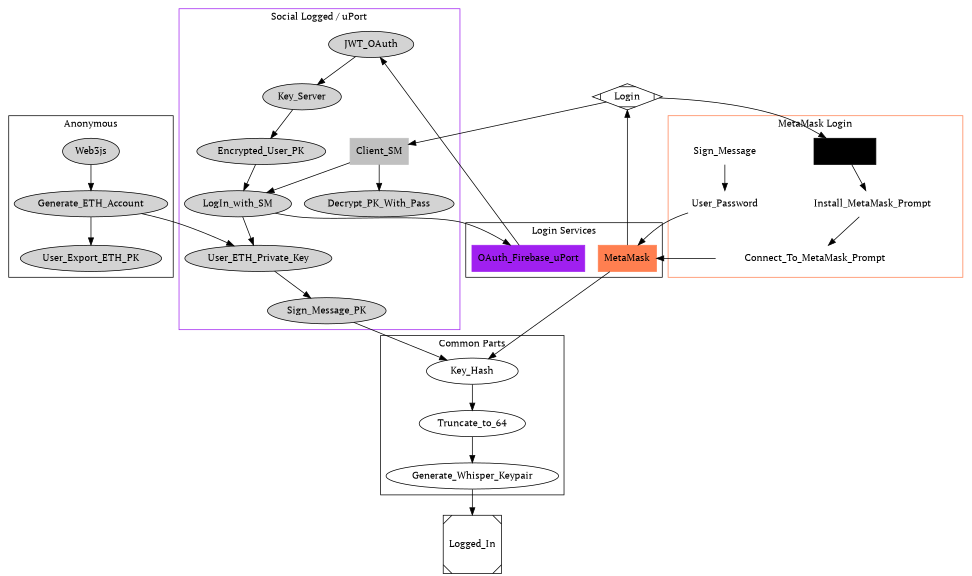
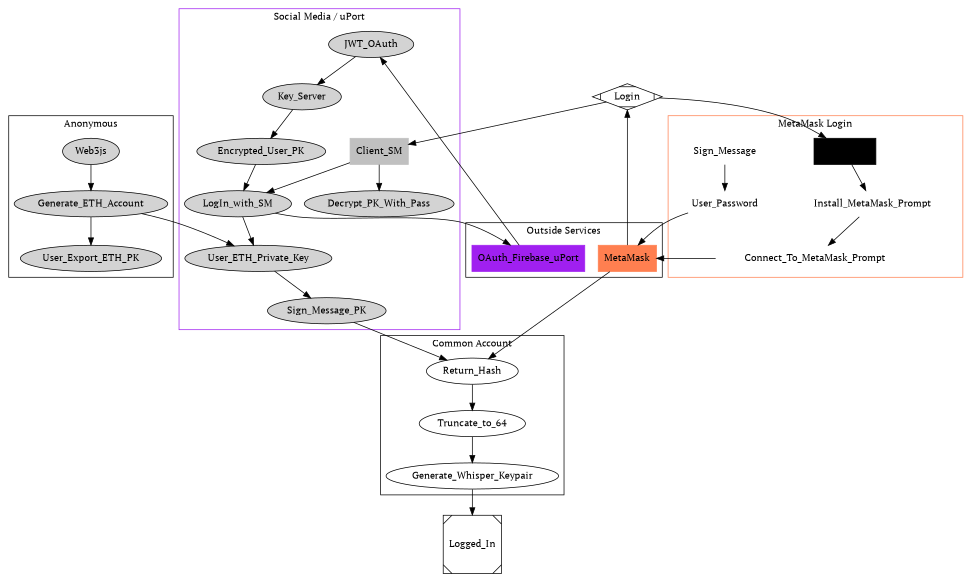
cluster "Social Logged / uPort": label "Social Logged / uPort" -> "Social Media / uPort"
cluster "Login Services": label "Login Services" -> "Outside Services"
cluster "Common Parts": label "Common Parts" -> "Common Account"
node "Key_Hash": label "Key_Hash" -> "Return_Hash"
